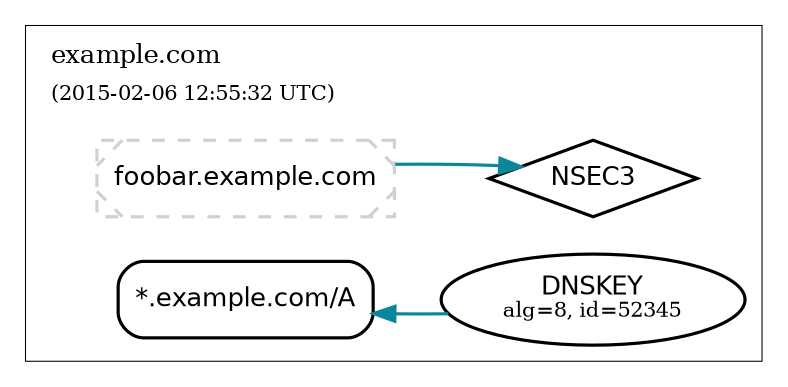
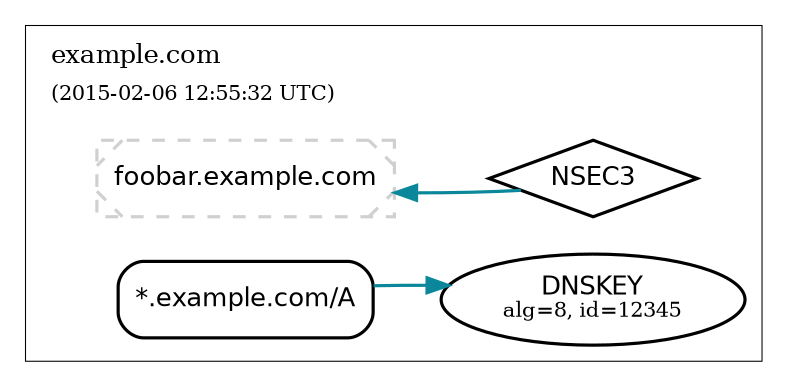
edge "foobar.example.com" -> "NSEC3": reversed
node "DNSKEY": text "alg=8, id=52345" -> "alg=8, id=12345"
edge "DNSKEY" -> "*.example.com/A": reversed
